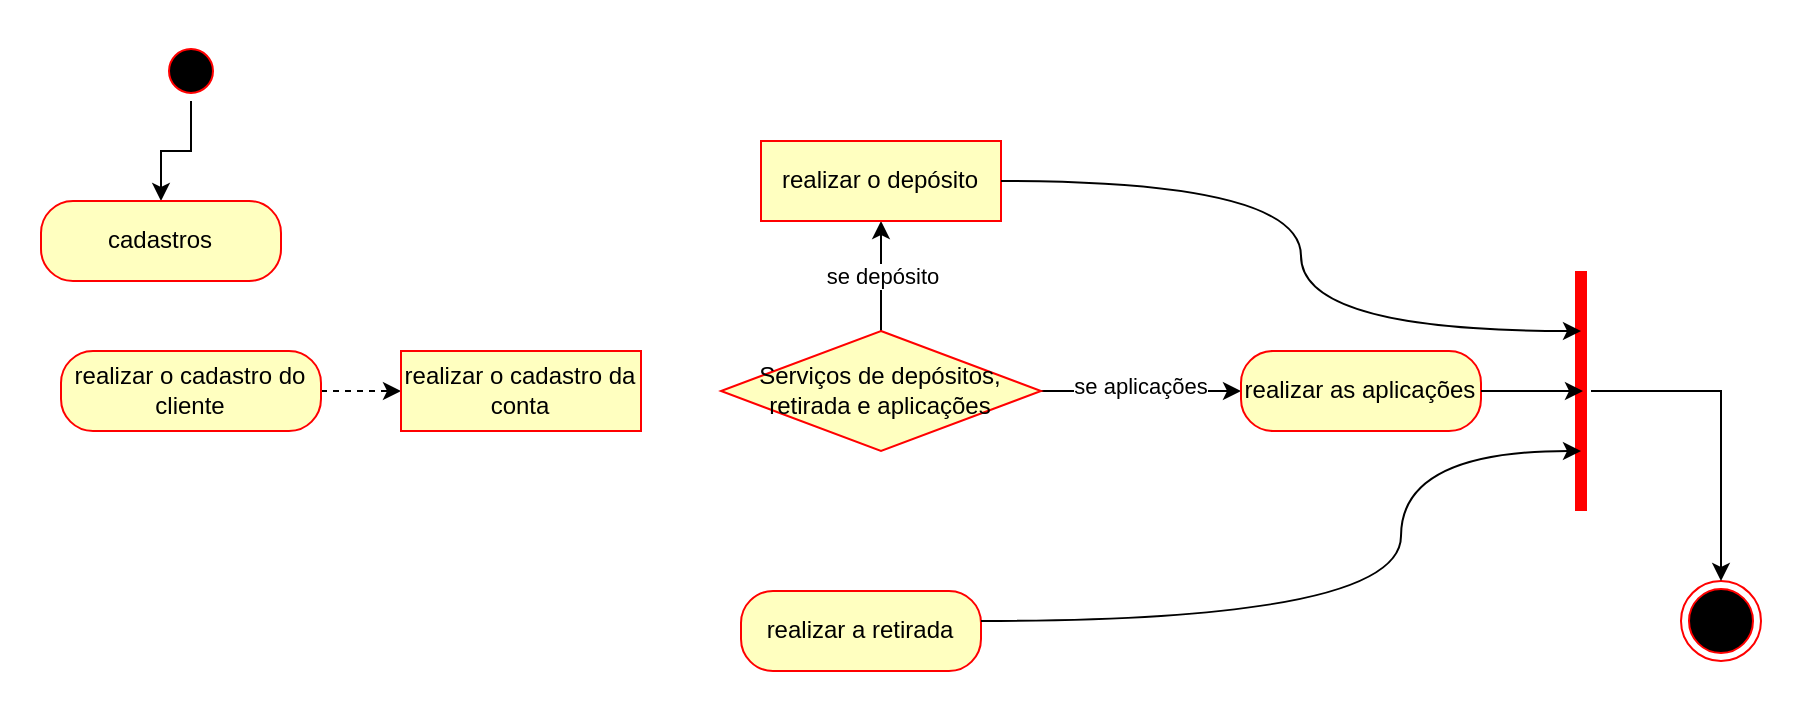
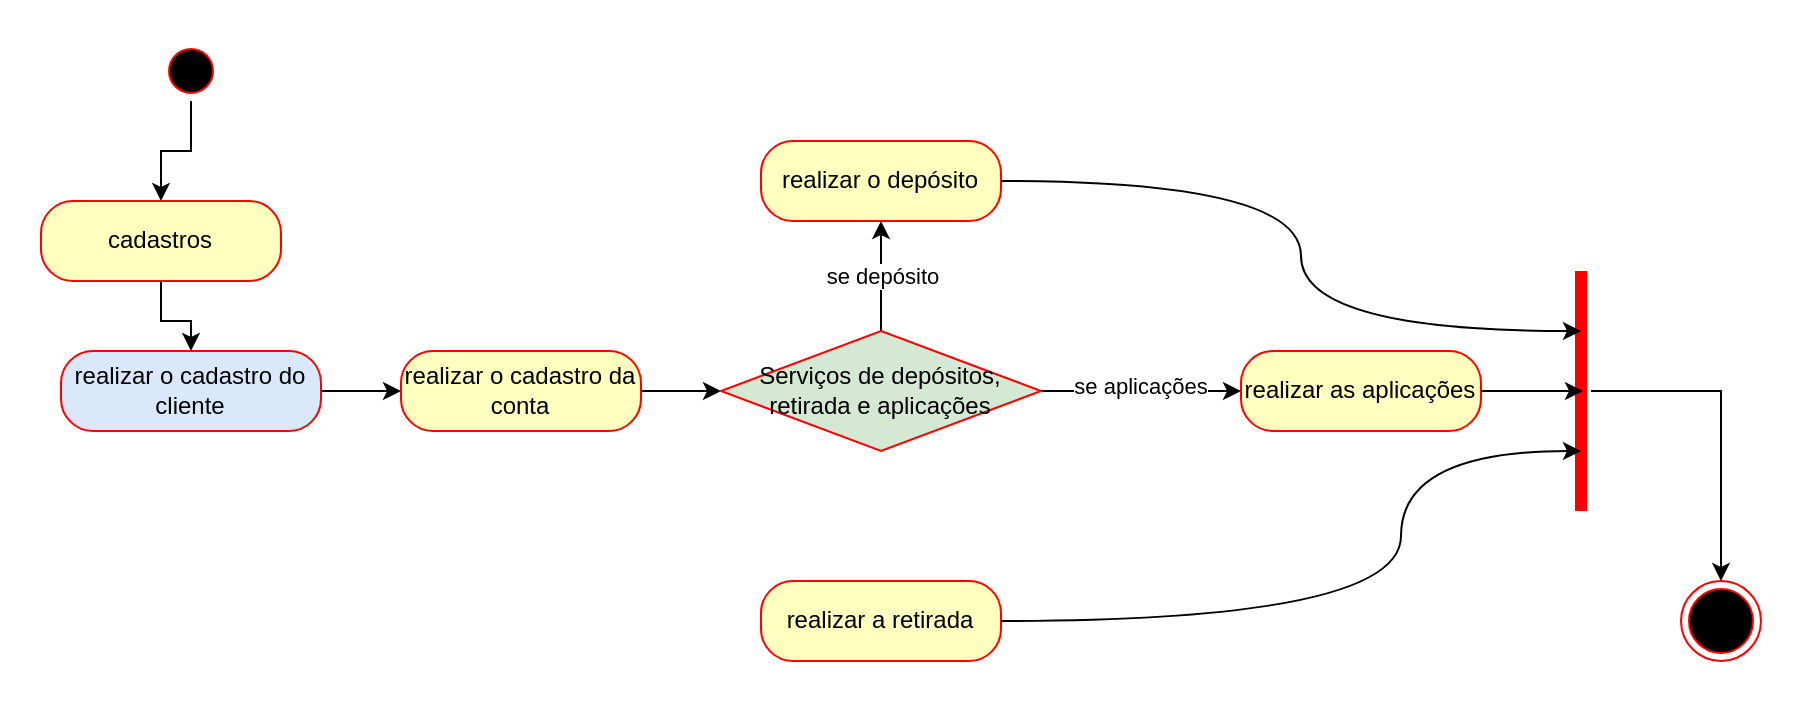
node "realizar o depósito": shape rectangle -> rounded rectangle
edge "cadastros" -> "realizar o cadastro do cliente": added
node "realizar o cadastro do cliente": fillcolor #ffffc0 -> #dae8fc
edge "realizar o cadastro do cliente" -> "realizar o cadastro da conta": style dashed -> solid
node "realizar o cadastro da conta": shape rectangle -> rounded rectangle
edge "realizar o cadastro da conta" -> "Serviços de depósitos, retirada e aplicações": added
node "Serviços de depósitos, retirada e aplicações": fillcolor #ffffc0 -> #d5e8d4
node "realizar a retirada": moved (861, 631) -> (881, 621)
